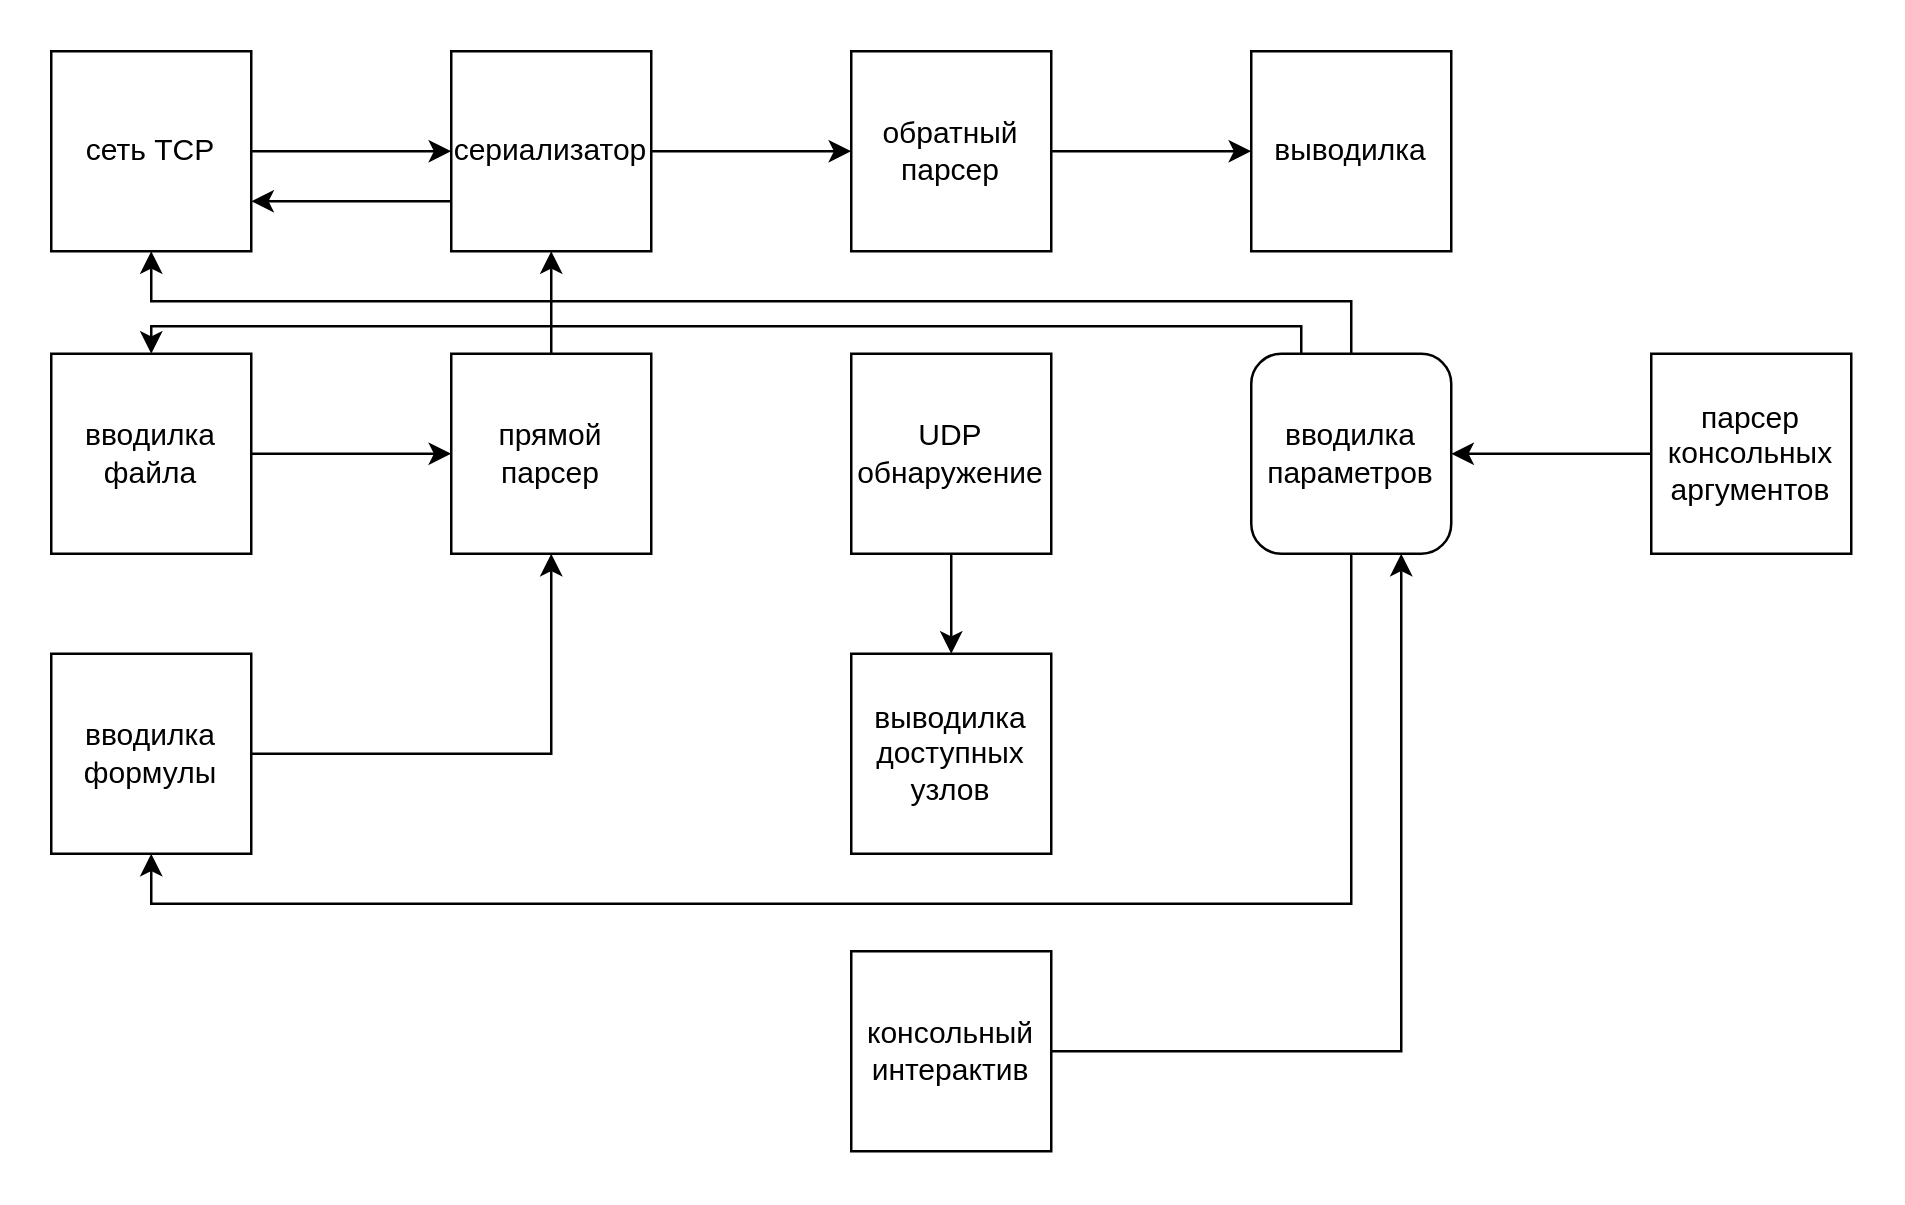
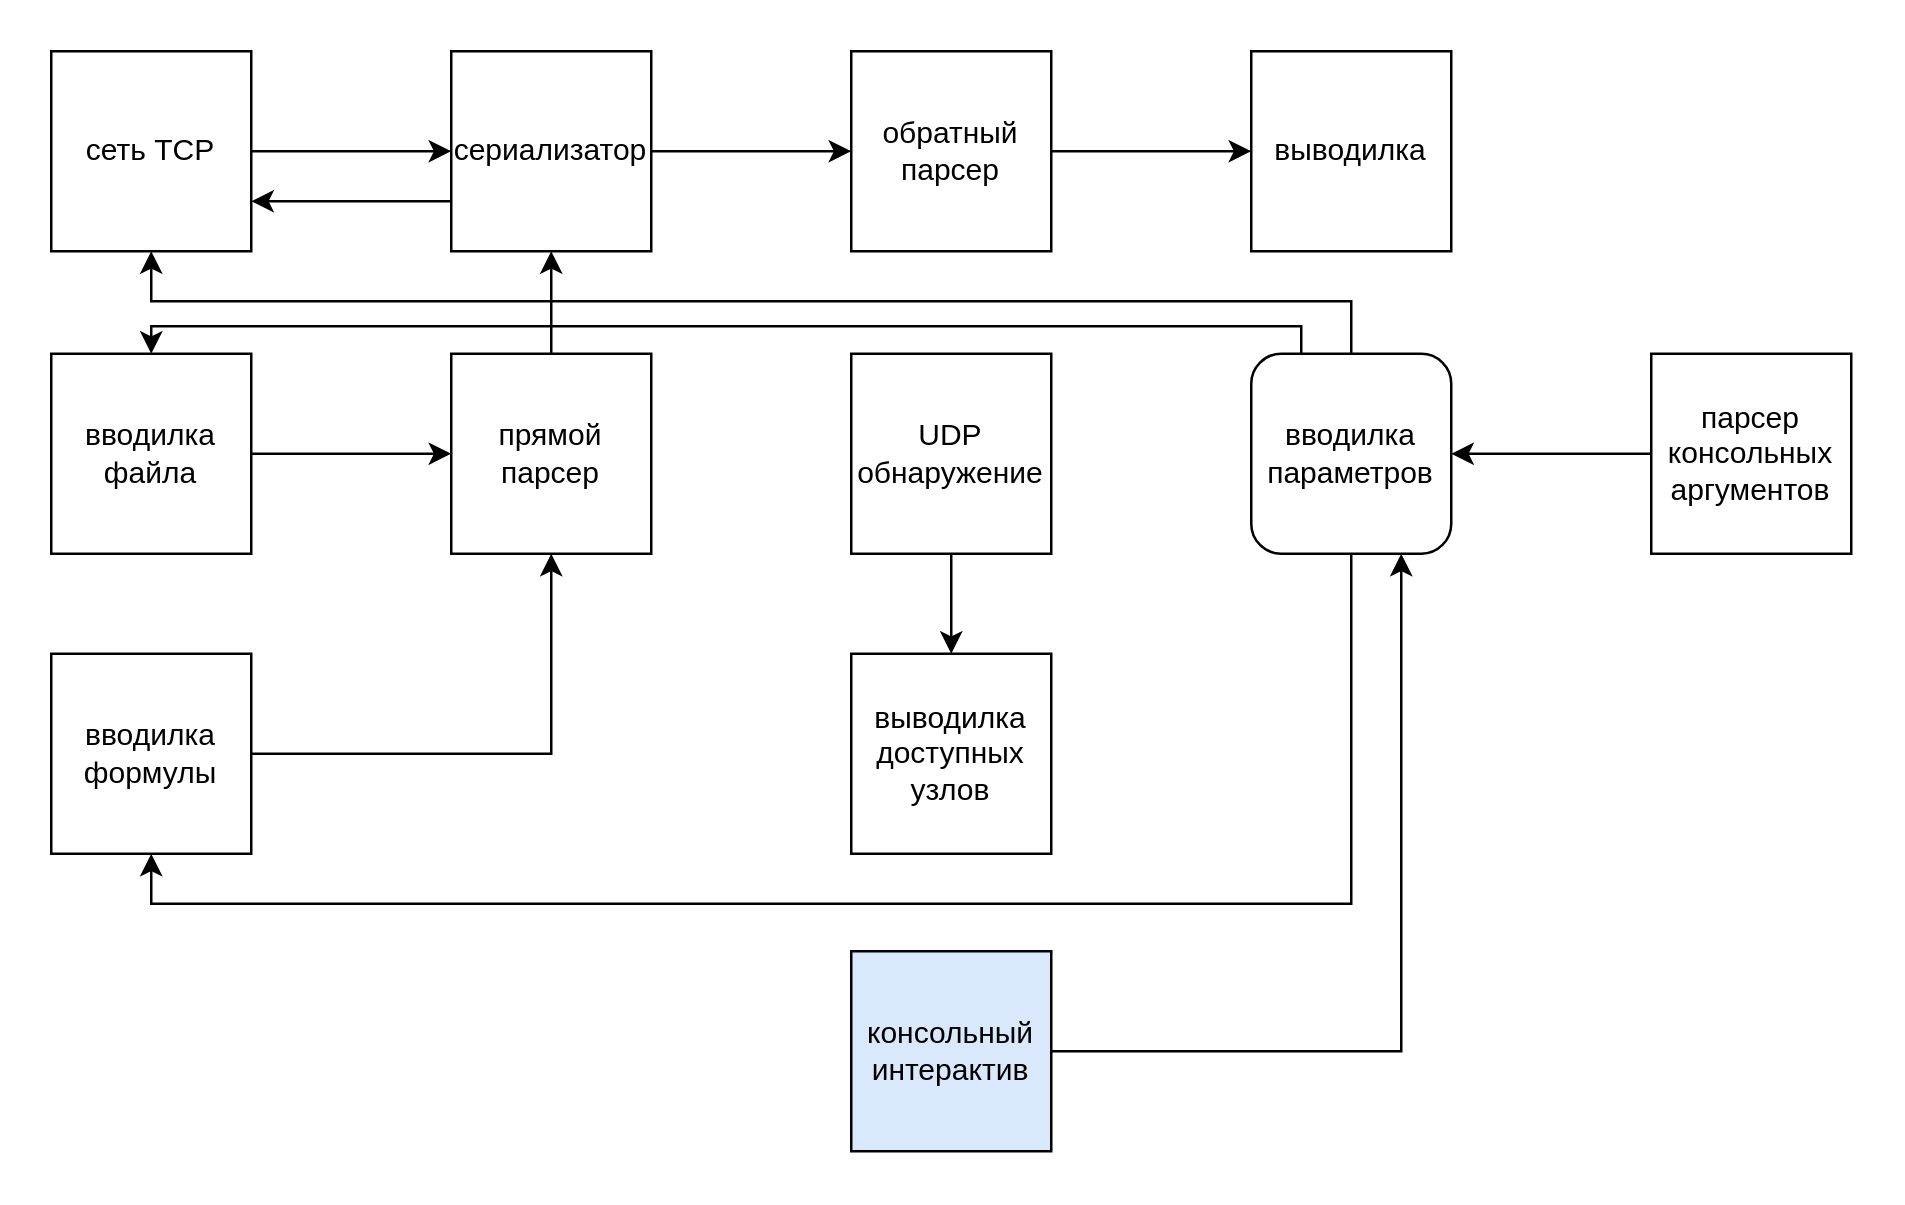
node "консольный интерактив": fillcolor #ffffff -> #dae8fc
